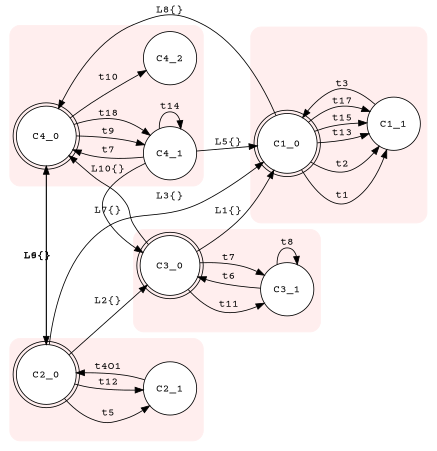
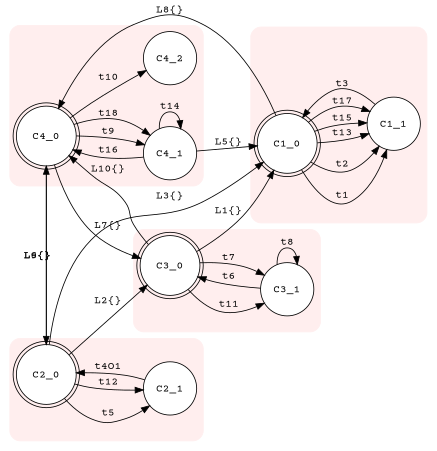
edge "C4_1" -> "C4_0": label "t7" -> "t16"
edge "C4_1" -> "C3_0": now "C4_0" -> "C3_0"
